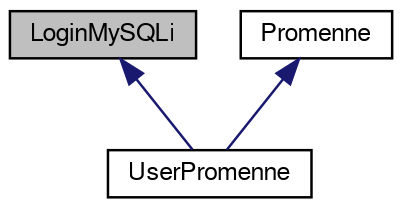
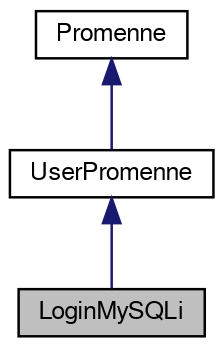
edge "UserPromenne" -> "LoginMySQLi": reversed
